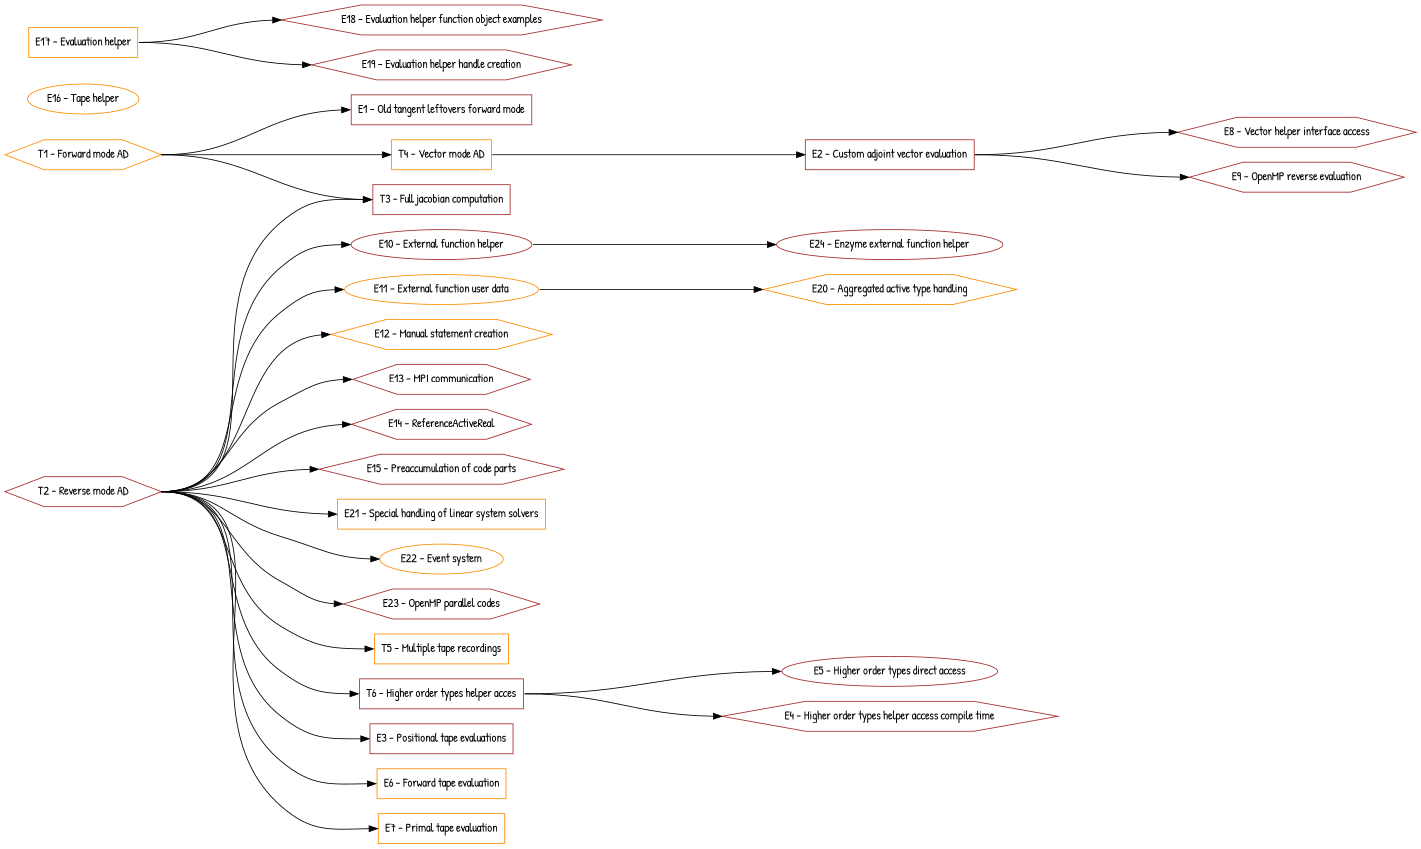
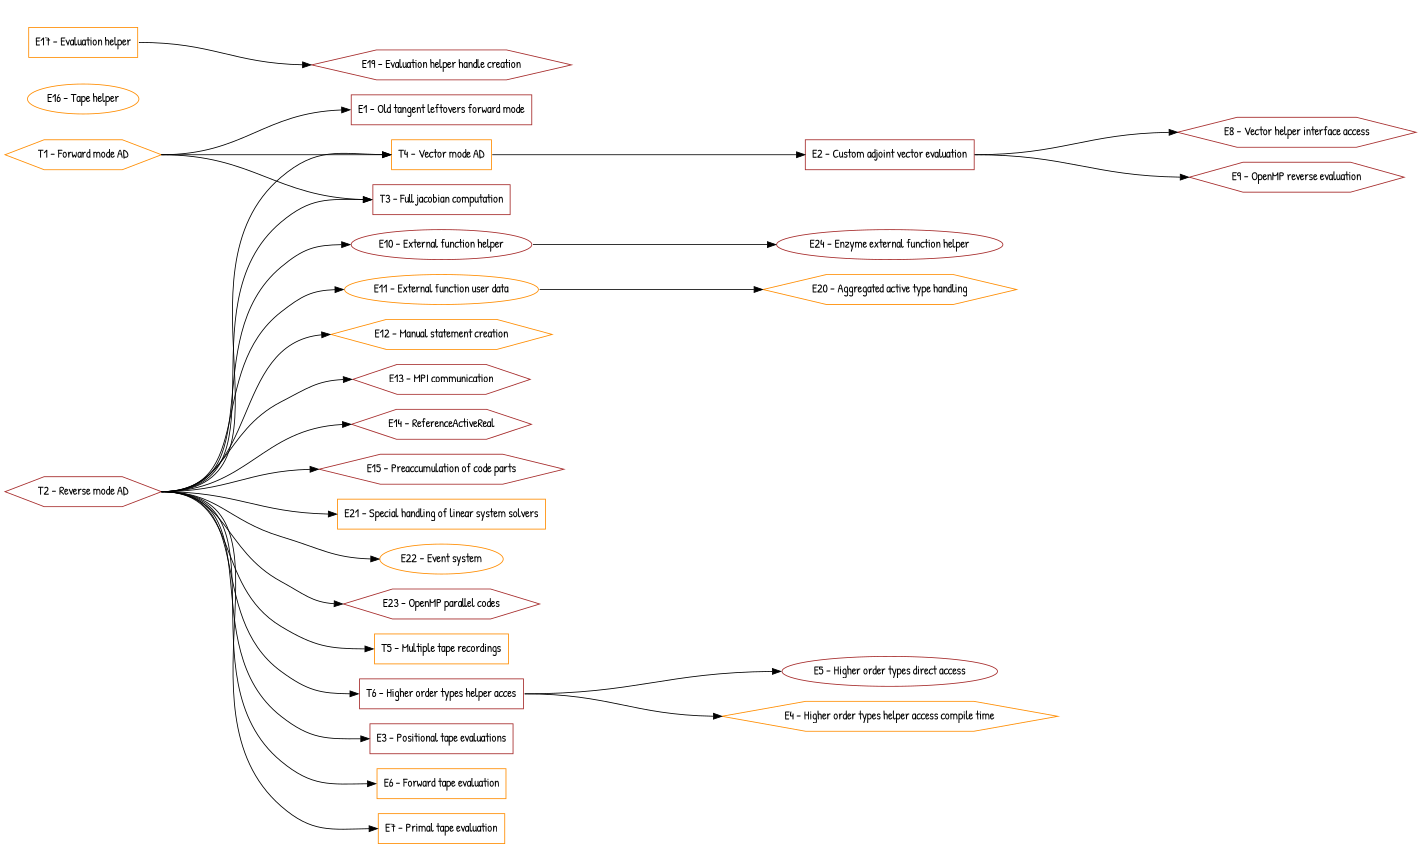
node "E18 - Evaluation helper function object examples": removed
edge "T2 - Reverse mode AD" -> "T4 - Vector mode AD": added
node "E4 - Higher order types helper access compile time": color brown -> darkorange
